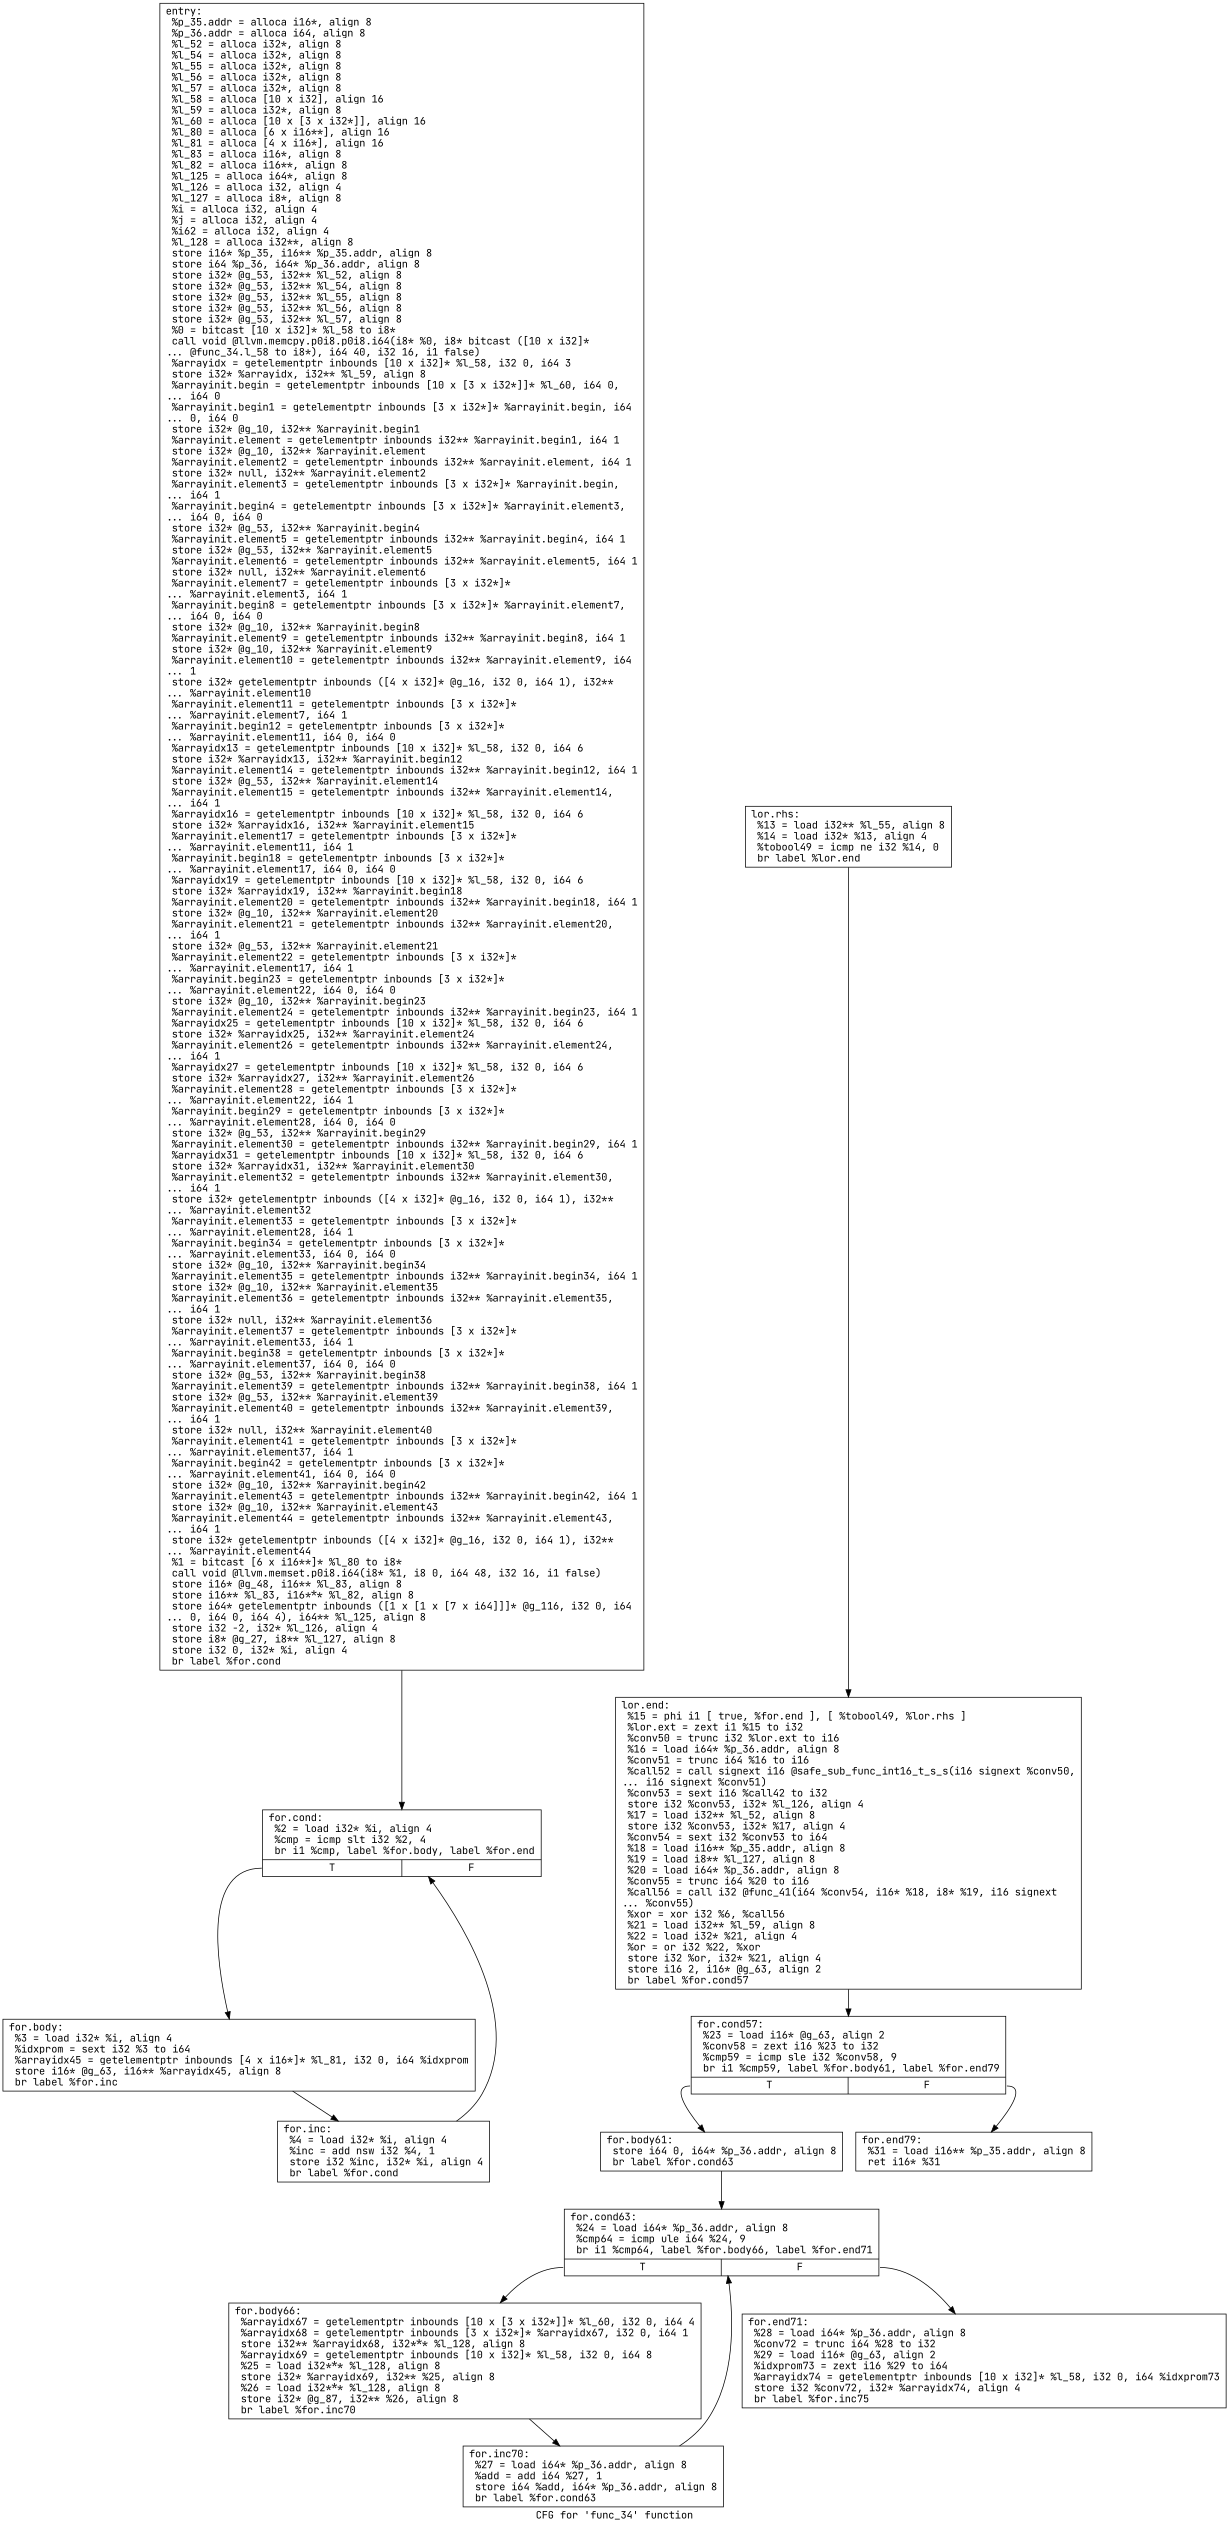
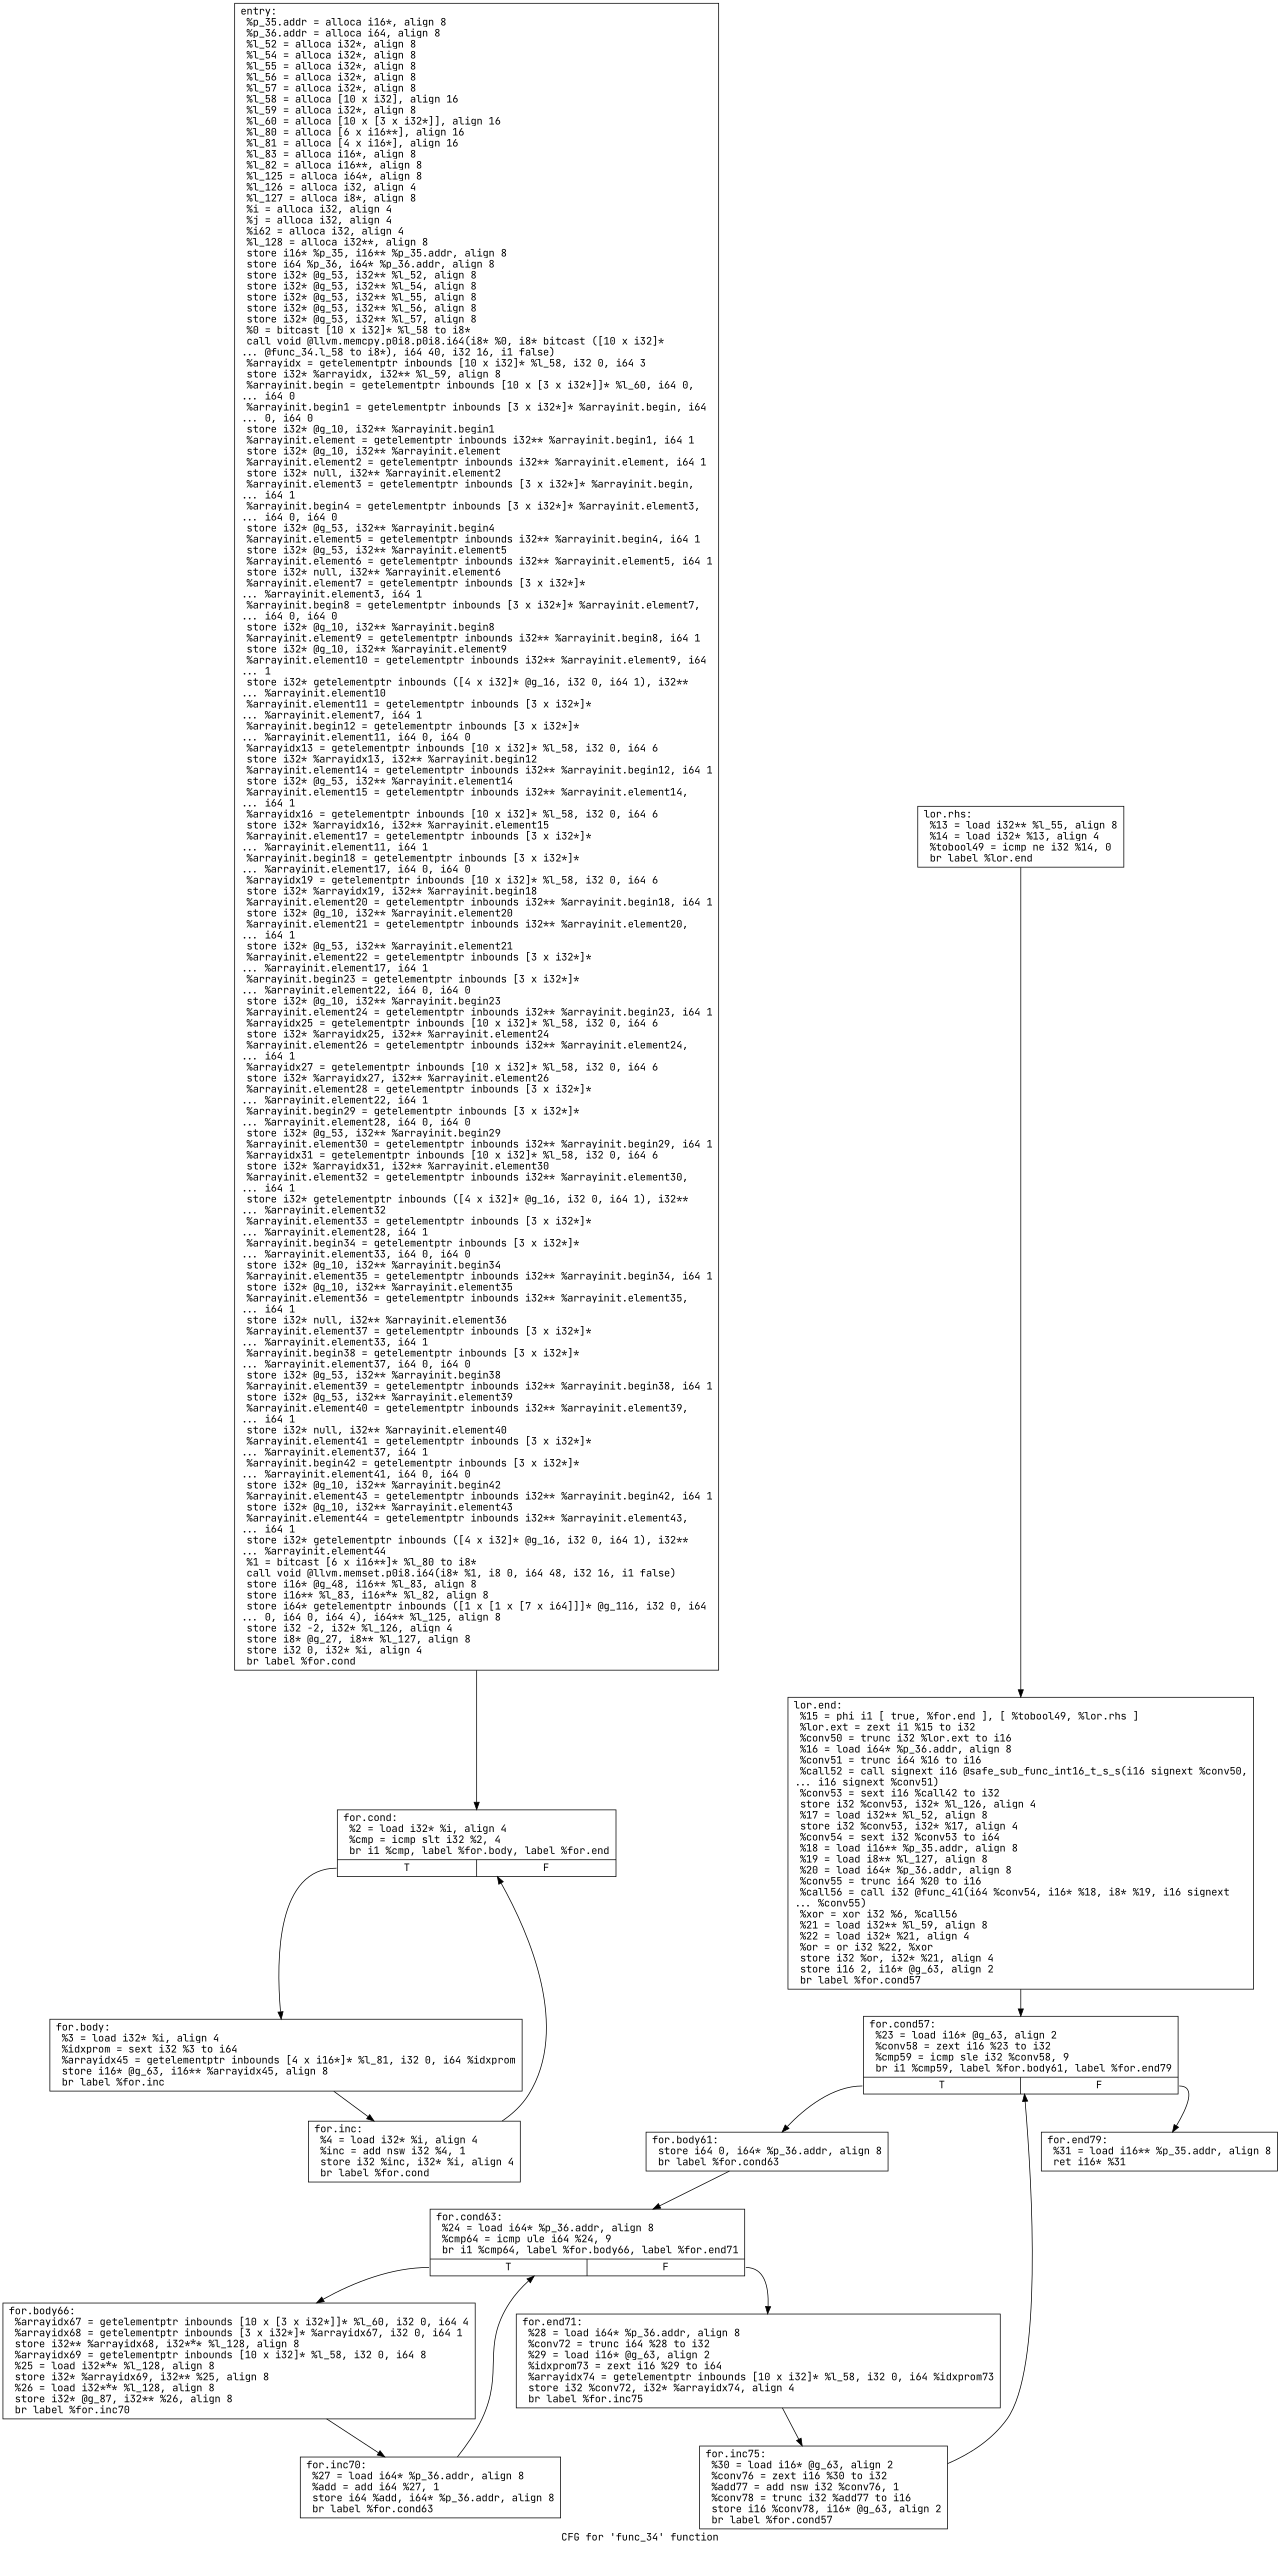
node "for.inc75:": added
